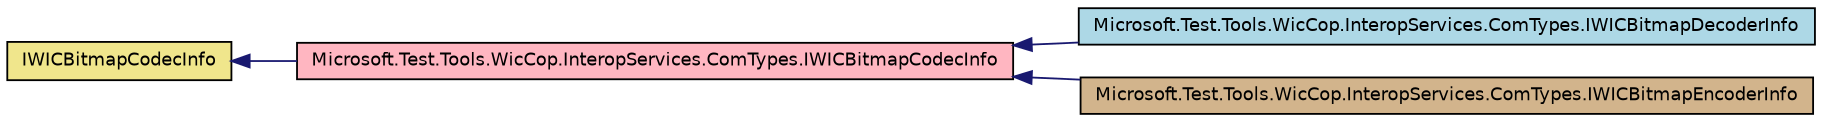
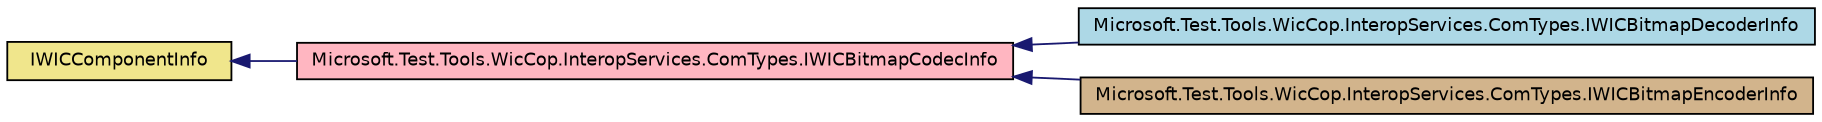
node "IWICBitmapCodecInfo": label "IWICBitmapCodecInfo" -> "IWICComponentInfo"
